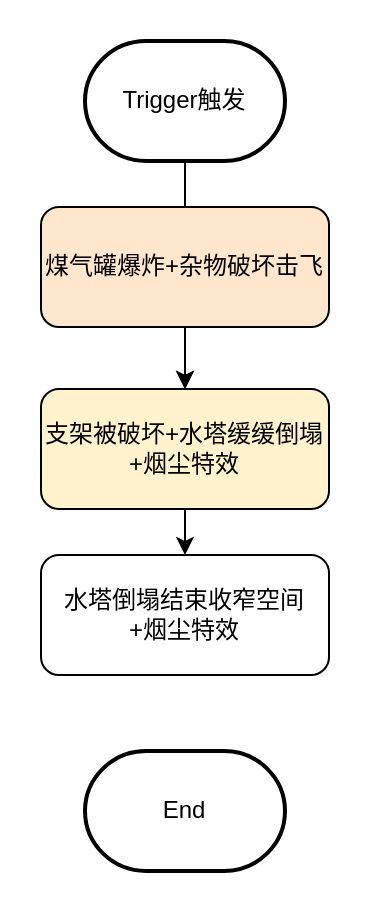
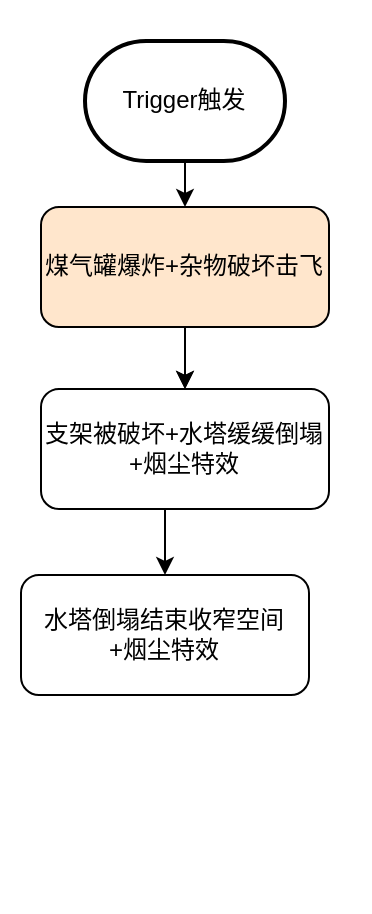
edge "Trigger触发" -- "煤气罐爆炸+杂物破坏击飞": arrowhead none -> classic
node "支架被破坏+水塔缓缓倒塌+烟尘特效": fillcolor #fff2cc -> #ffffff
node "水塔倒塌结束收窄空间 +烟尘特效": moved (185, 615) -> (165, 635)
node "End": removed
